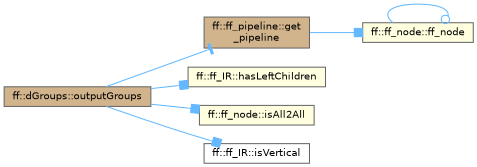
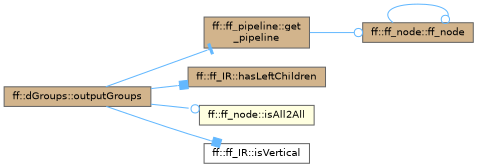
edge "ff::ff_pipeline::get _pipeline" -> "ff::ff_node::ff_node": arrowhead box -> odot
node "ff::ff_node::ff_node": fillcolor lightyellow -> tan
node "ff::ff_IR::hasLeftChildren": fillcolor lightyellow -> tan
edge "ff::dGroups::outputGroups" -> "ff::ff_node::isAll2All": arrowhead box -> odot
